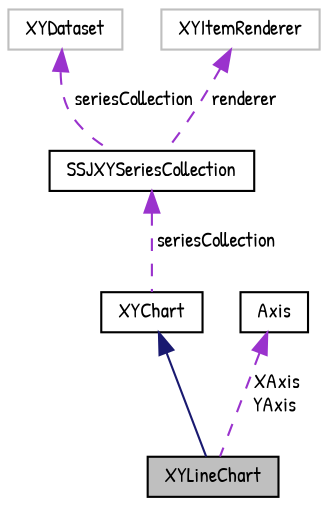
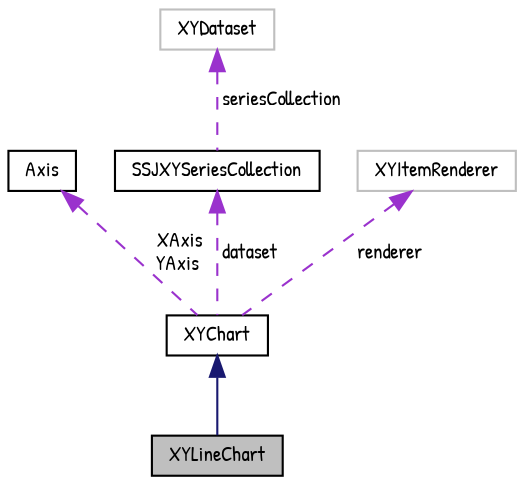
edge "SSJXYSeriesCollection" -> "XYItemRenderer": now "XYChart" -> "XYItemRenderer"
edge "XYChart" -> "SSJXYSeriesCollection": label " seriesCollection" -> " dataset"
edge "XYLineChart" -> "Axis": now "XYChart" -> "Axis"
